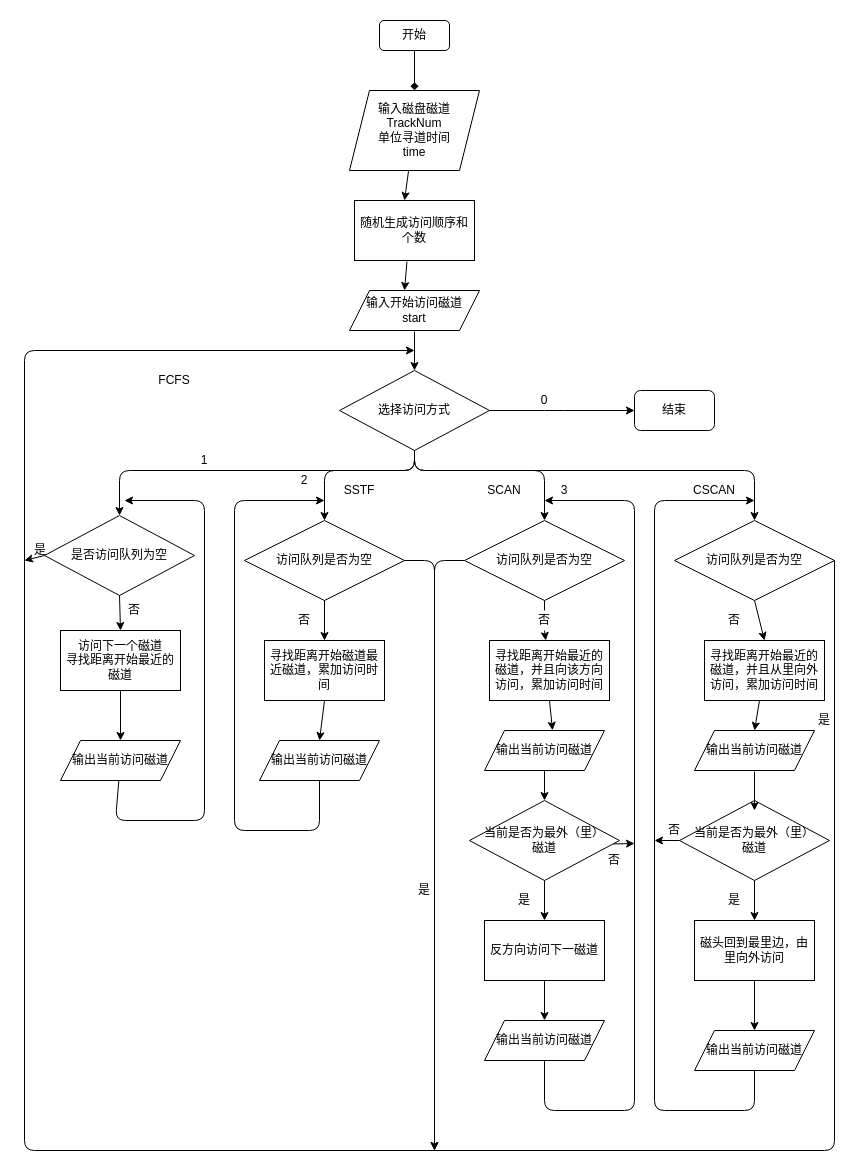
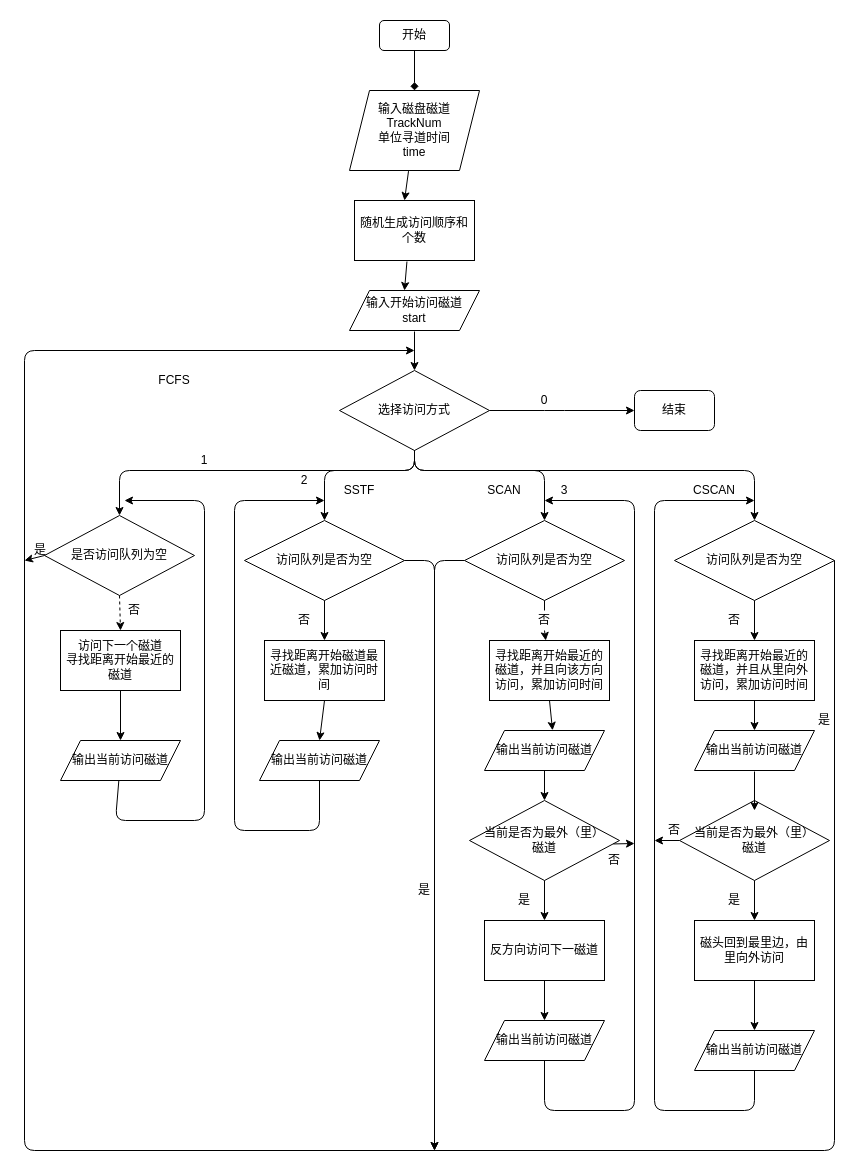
edge "是否访问队列为空" -> "访问下一个磁道 寻找距离开始最近的磁道": style solid -> dashed
node "寻找距离开始最近的磁道，并且从里向外访问，累加访问时间": moved (765, 671) -> (755, 671)
